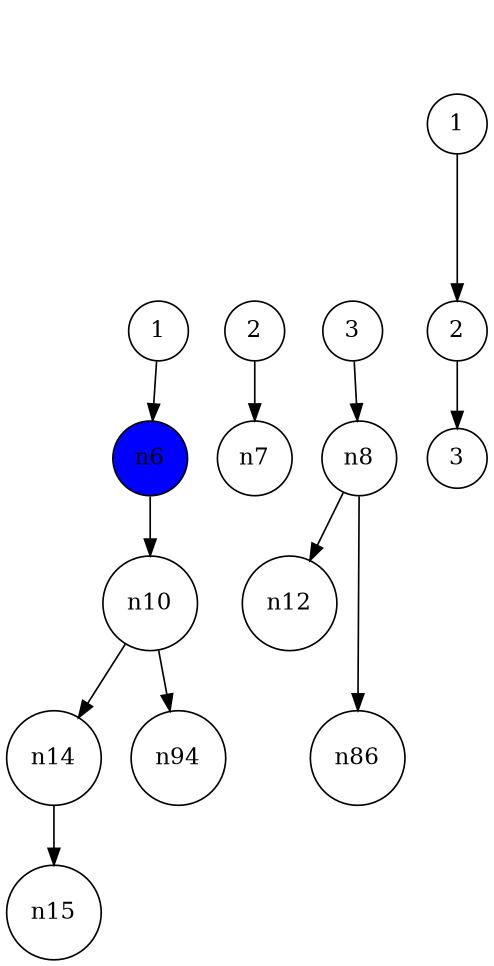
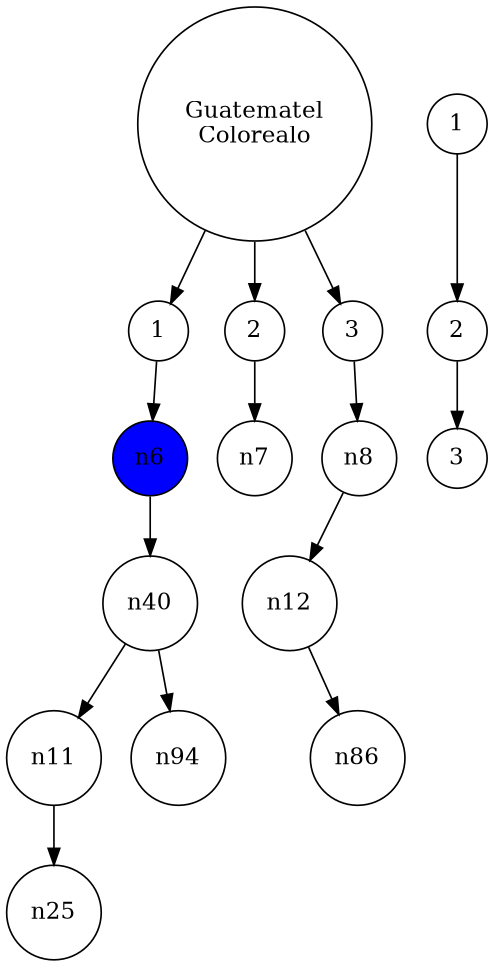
node "Guatematel Colorealo": added
edge "n8" -> "n86": now "n12" -> "n86"
node "n10": label "n10" -> "n40"
node "n14": label "n14" -> "n11"
node "n15": label "n15" -> "n25"
